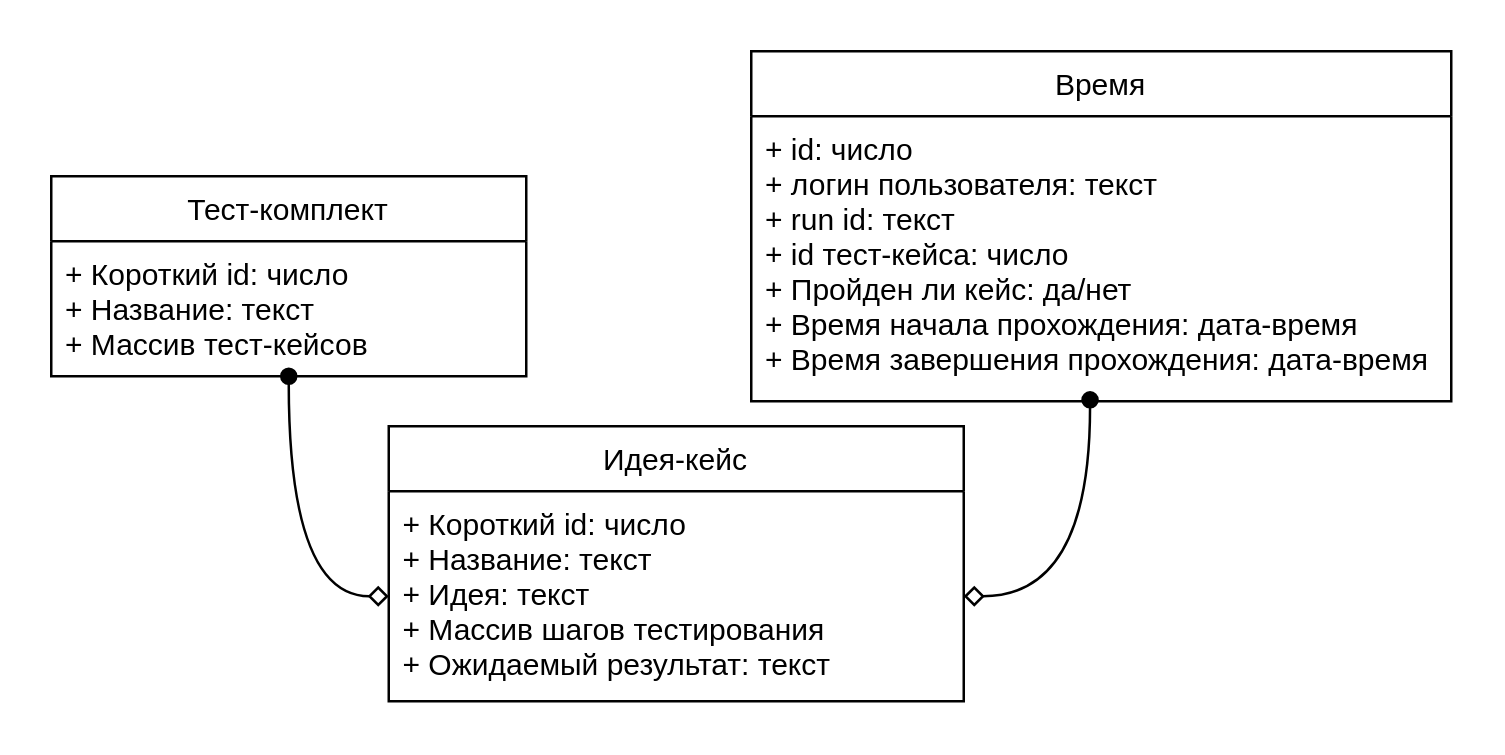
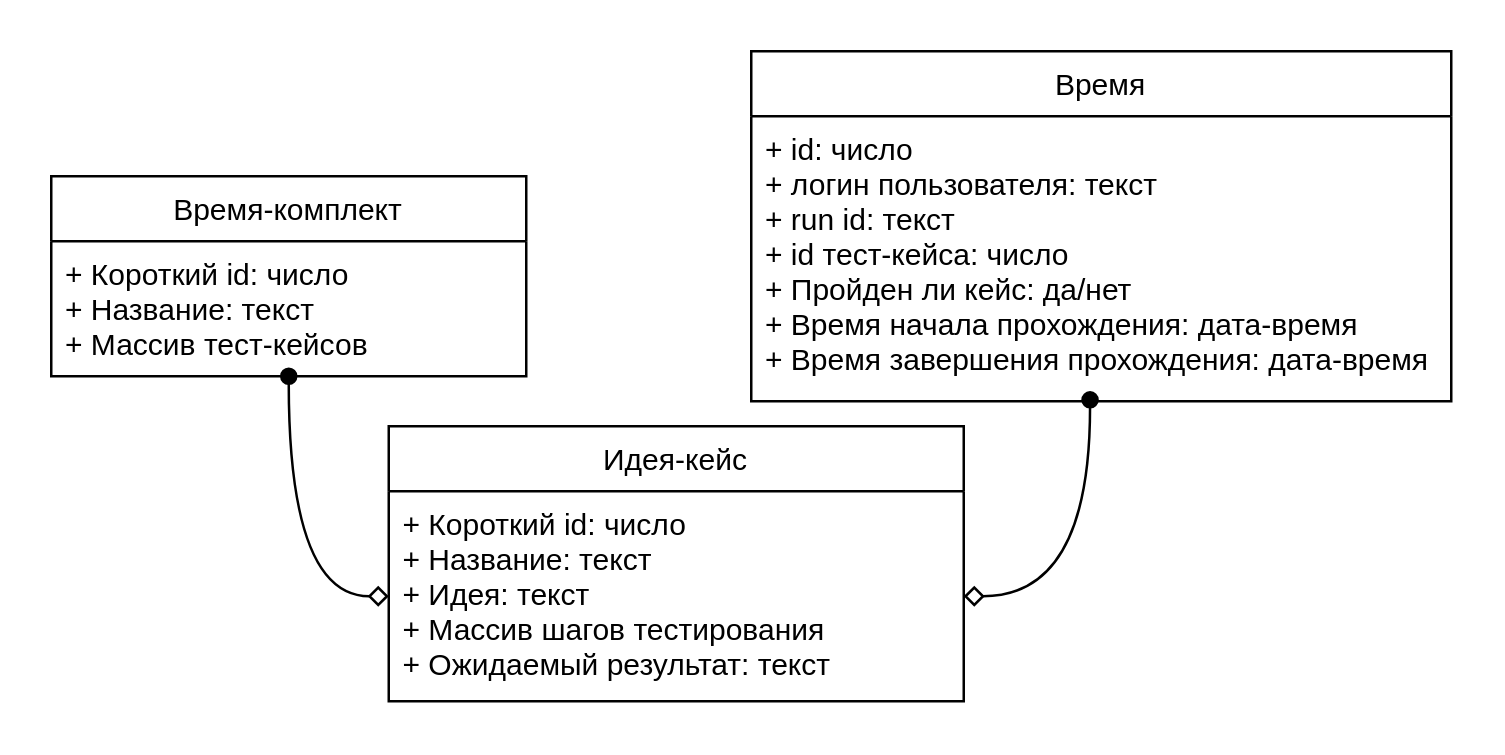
node "Тест-комплект": label "Тест-комплект" -> "Время-комплект"
